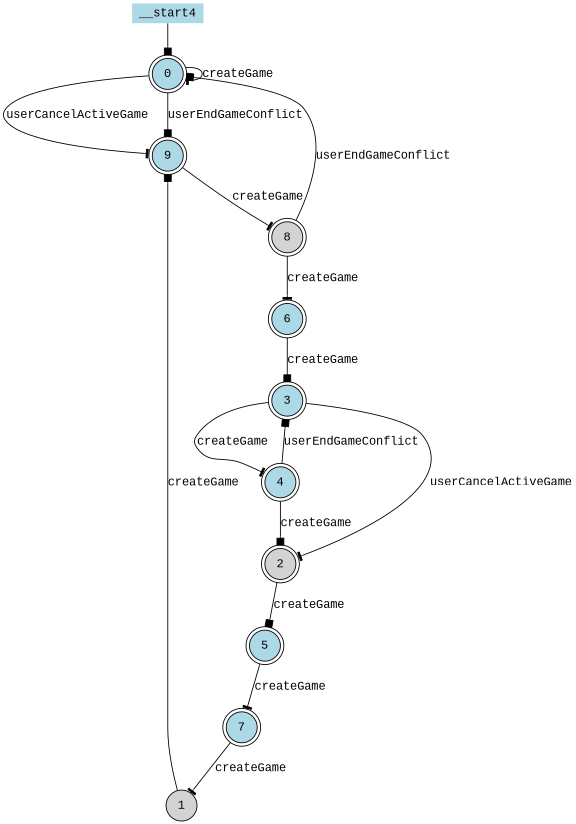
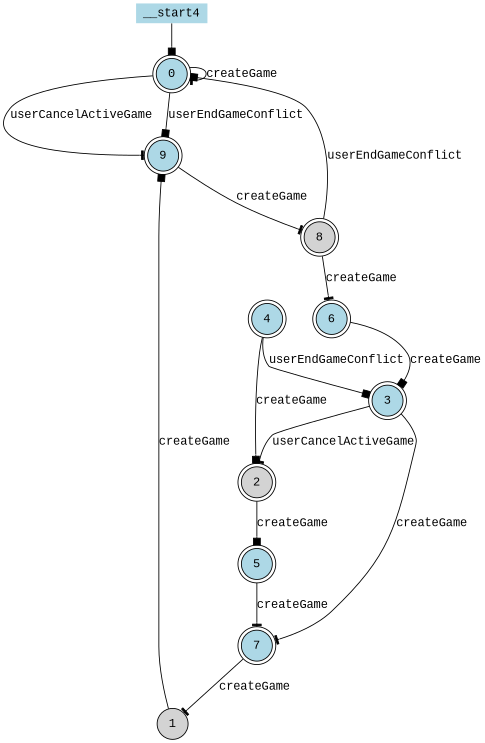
edge "3" -> "4": now "3" -> "7"
